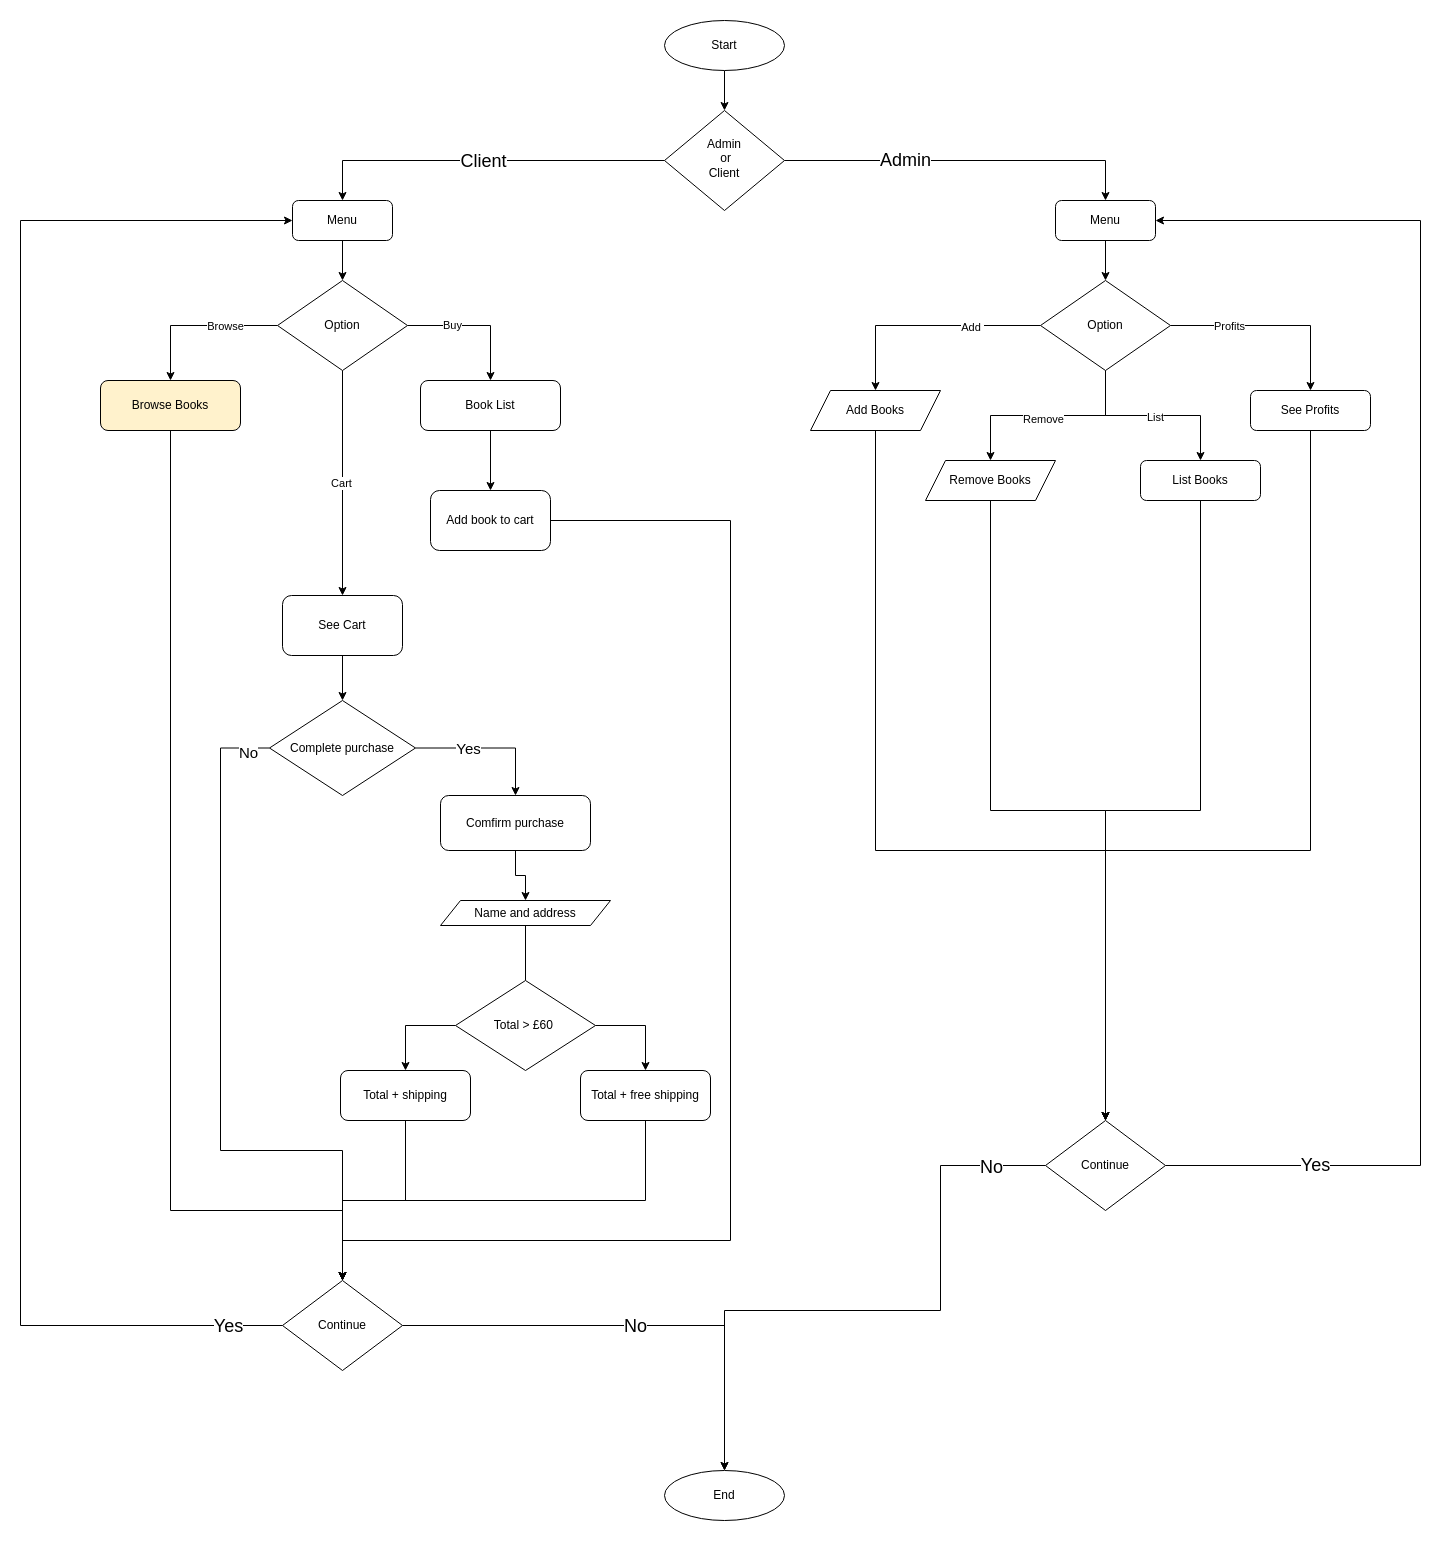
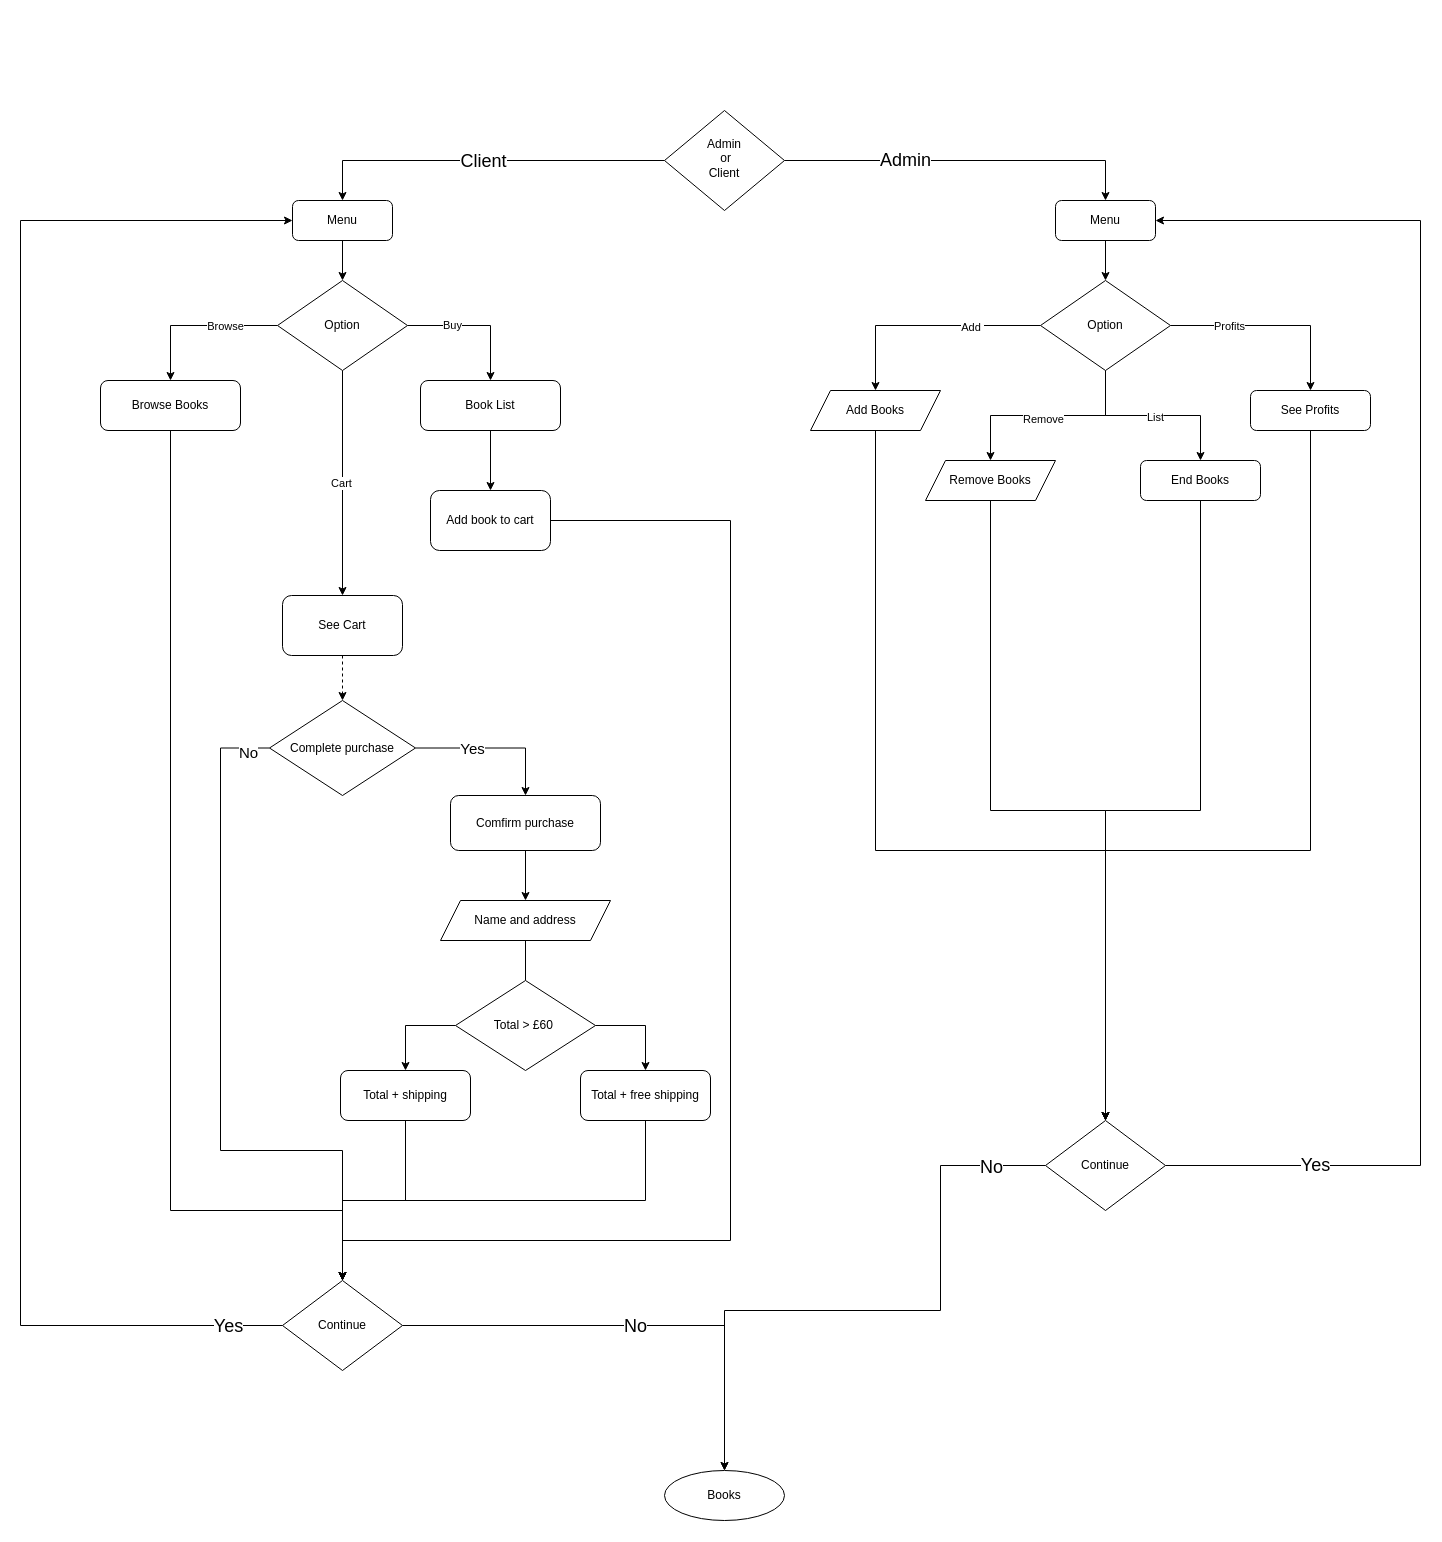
node "Start": removed
edge "Start" -> "Admin or Client": removed
node "Browse Books": fillcolor #fff2cc -> #ffffff
node "List Books": label "List Books" -> "End Books"
edge "See Cart" -> "Complete purchase": style solid -> dashed
node "Comfirm purchase": moved (516, 823) -> (526, 823)
node "Name and address": size 170x25 -> 170x40
node "End": label "End" -> "Books"
